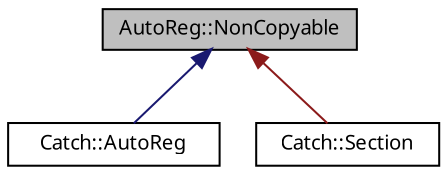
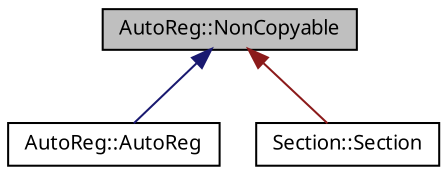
node "Catch::AutoReg": label "Catch::AutoReg" -> "AutoReg::AutoReg"
node "Catch::Section": label "Catch::Section" -> "Section::Section"
